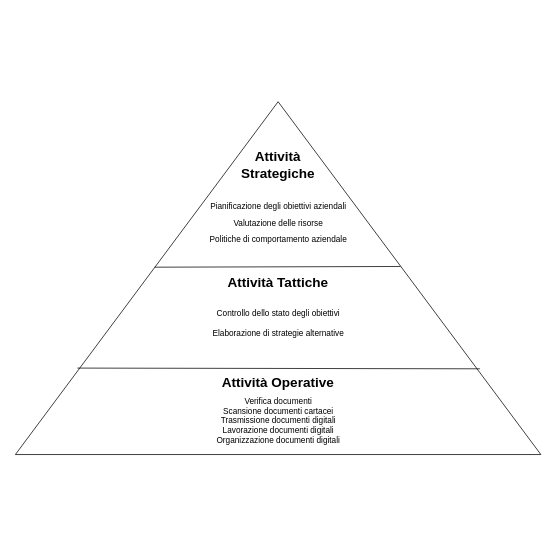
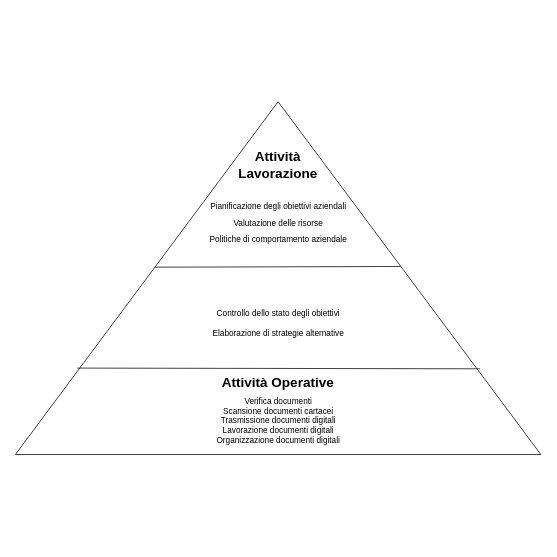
node "Attività Strategiche": label "Attività Strategiche" -> "Attività Lavorazione"
node "Attività Tattiche": removed
